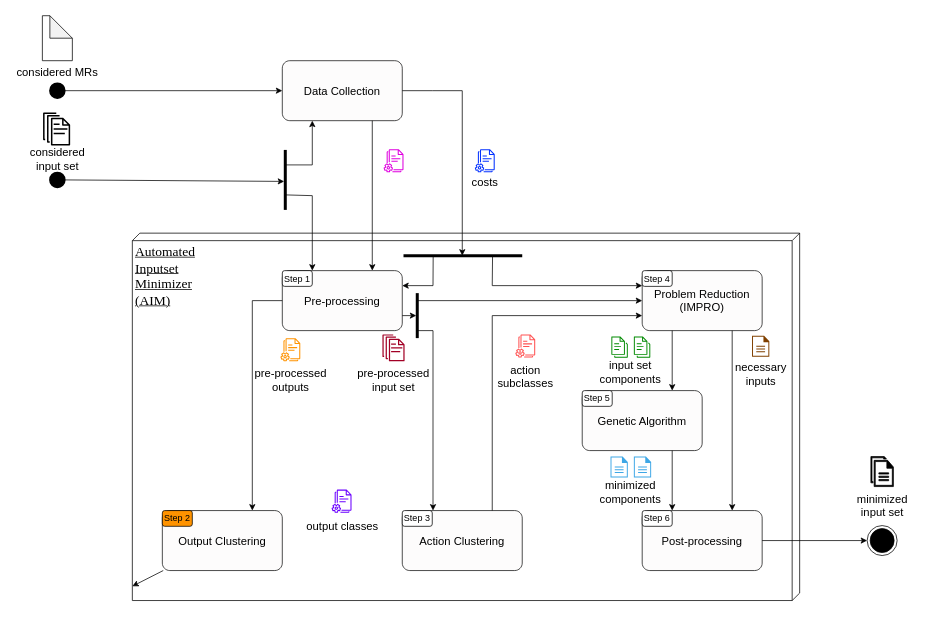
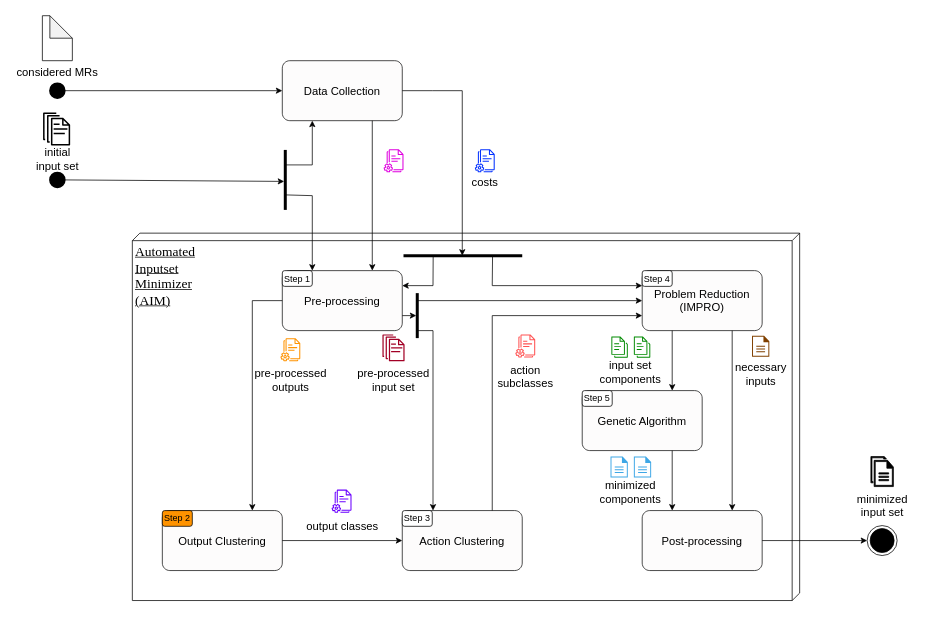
node "considered input set": label "considered input set" -> "initial input set"
node "Step 6": removed
edge "Output Clustering" -> "Automated Inputset Minimizer (AIM)": now "Output Clustering" -> "Action Clustering"
